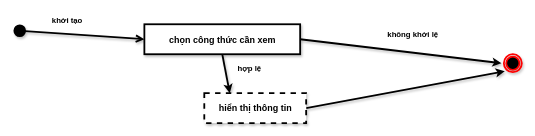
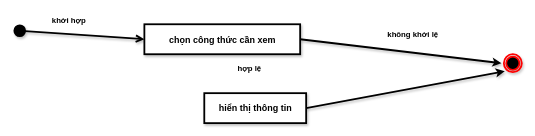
node "khởi tạo": label "khởi tạo" -> "khởi hợp"
edge "chọn công thức cần xem" -> "hiển thị thông tin": removed
node "hiển thị thông tin": style dashed -> solid
